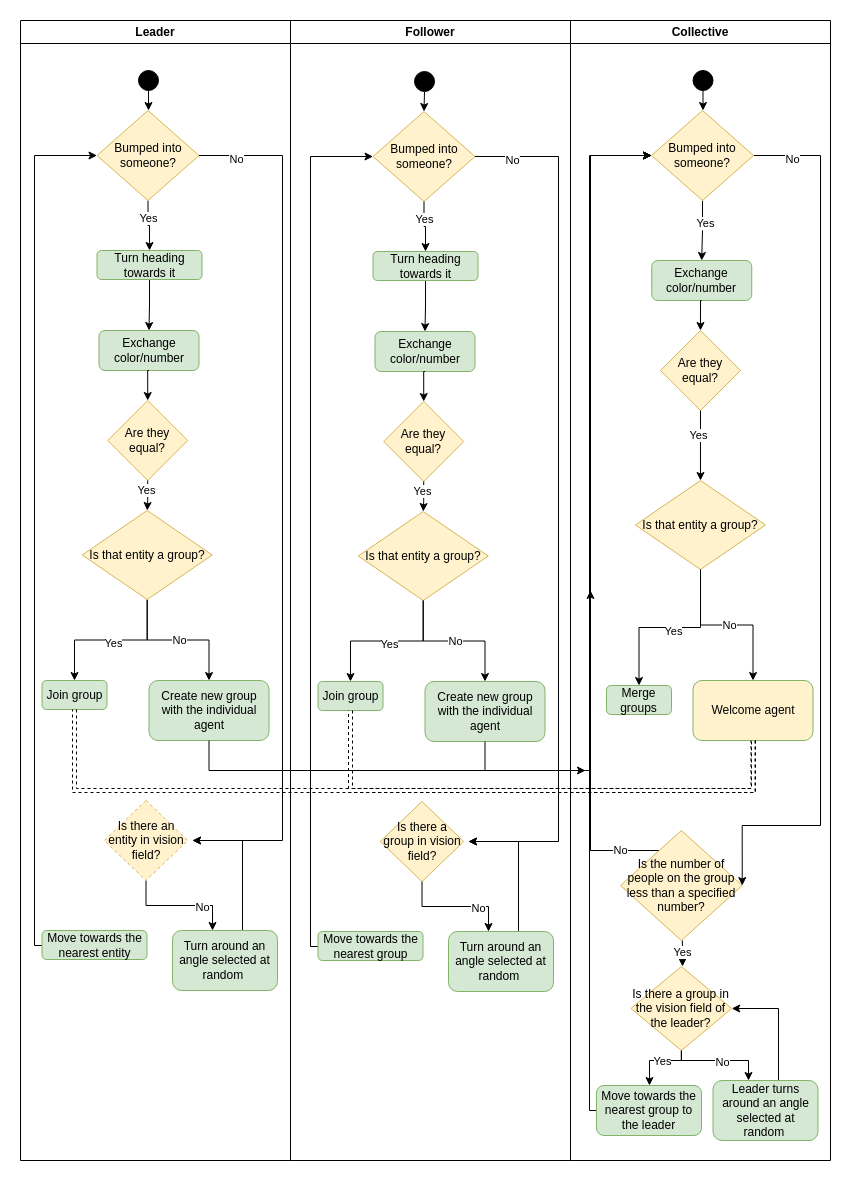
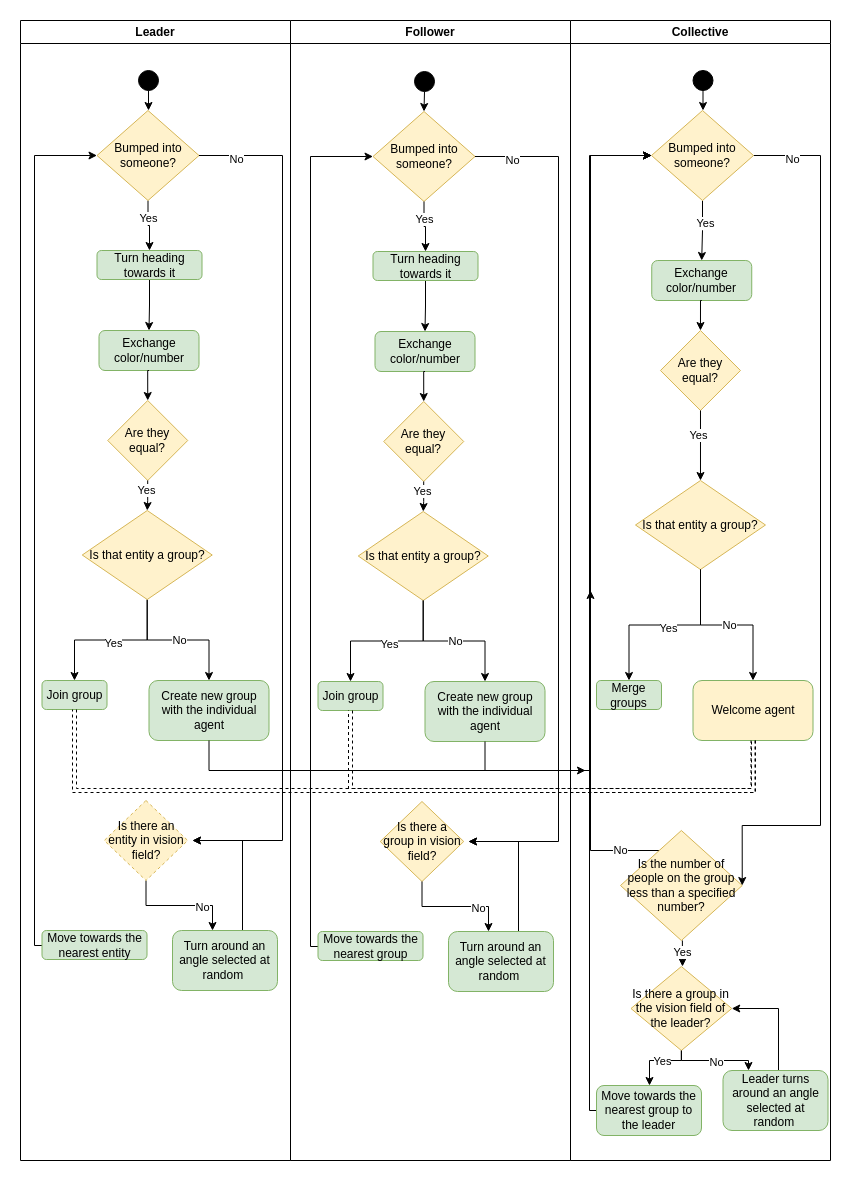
node "Merge groups": moved (639, 700) -> (629, 695)
node "Leader turns around an angle selected at random": moved (766, 1111) -> (776, 1101)
